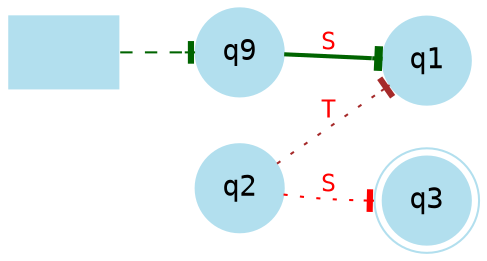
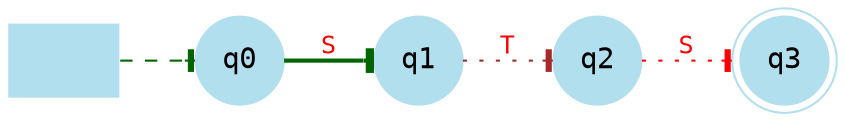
node "q9": label "q9" -> "q0"
edge "q2" -> "q1": reversed
